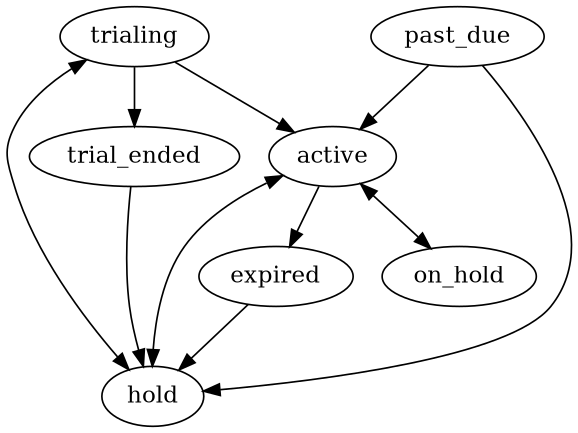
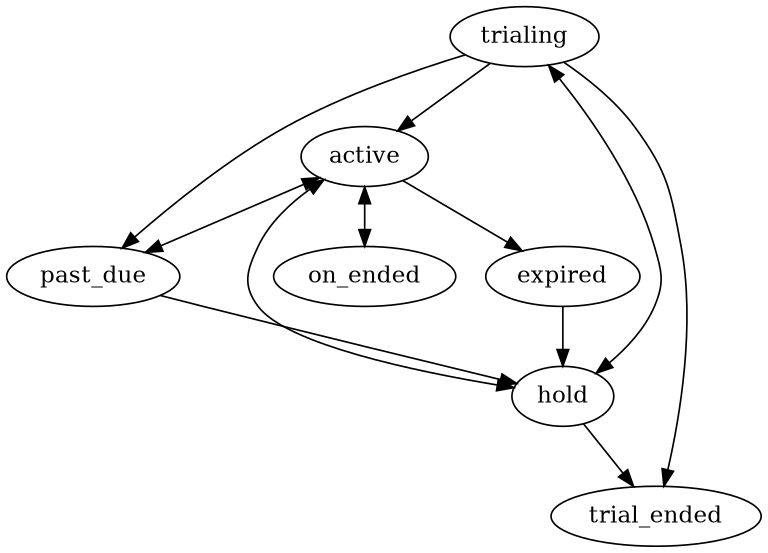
edge "trialing" -> "past_due": added
edge "active" -> "past_due": added
edge "trial_ended" -> "hold": reversed
node "on_hold": label "on_hold" -> "on_ended"
